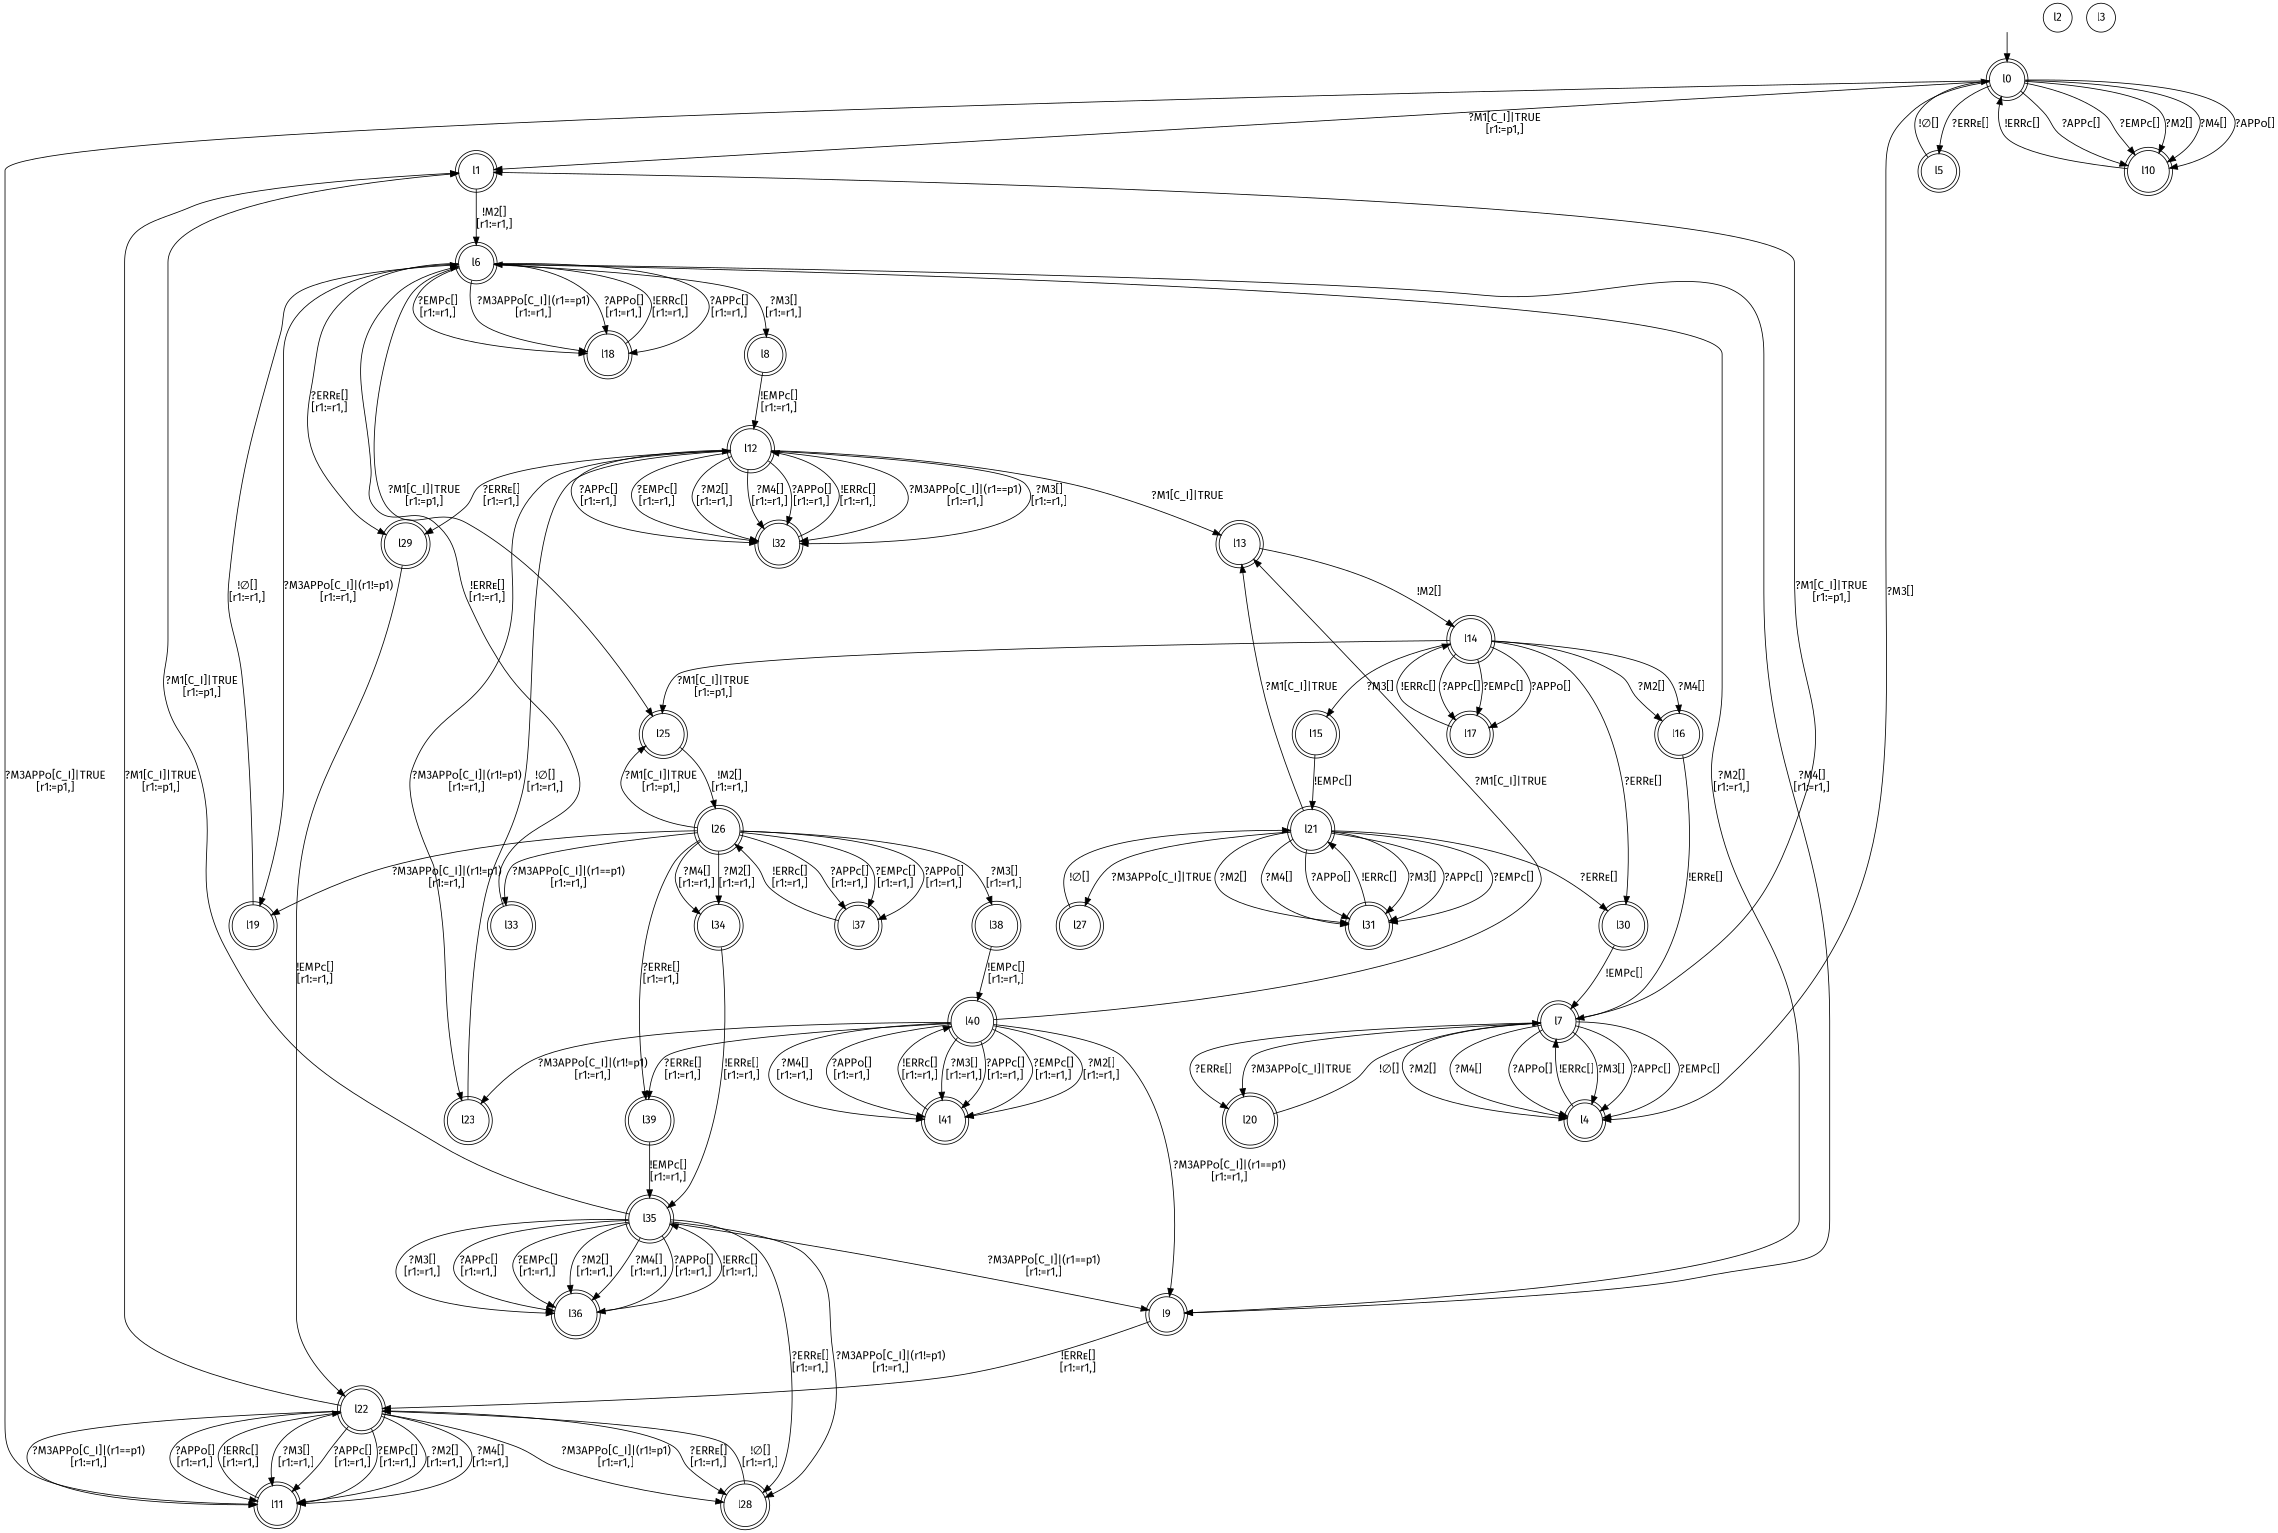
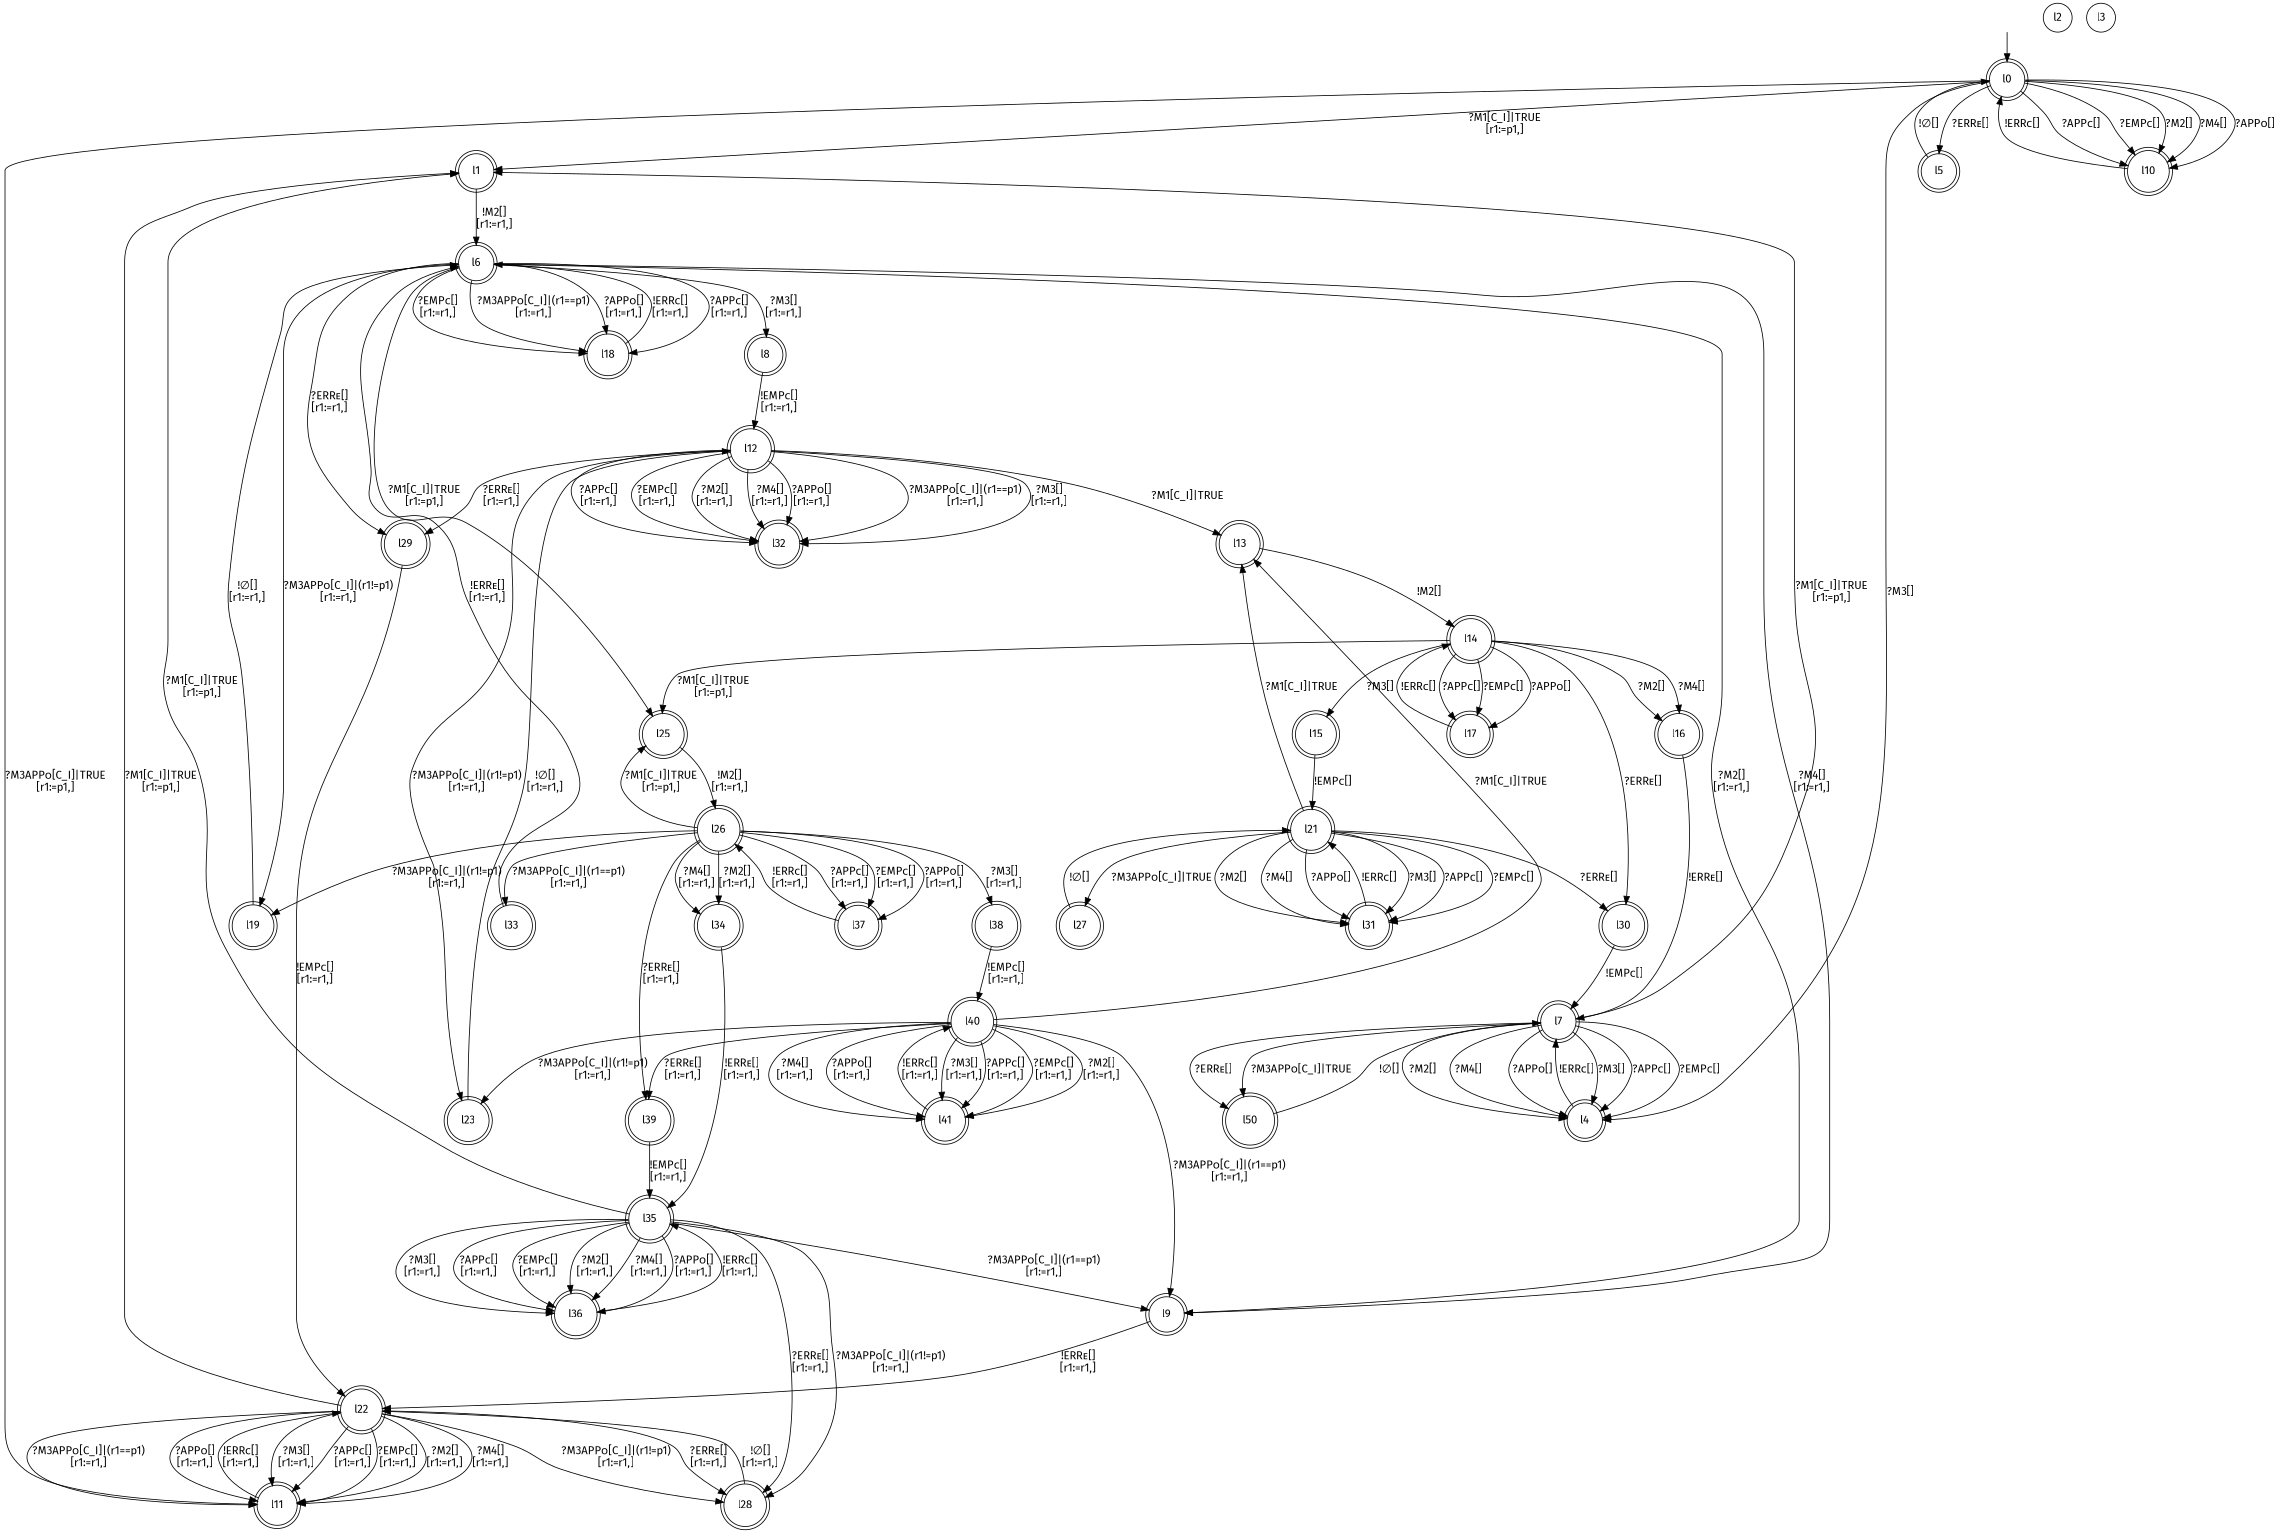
edge "l32" -> "l12": removed, label "!ERRᴄ[] [r1:=r1,]"
node "l20": label "l20" -> "l50"
